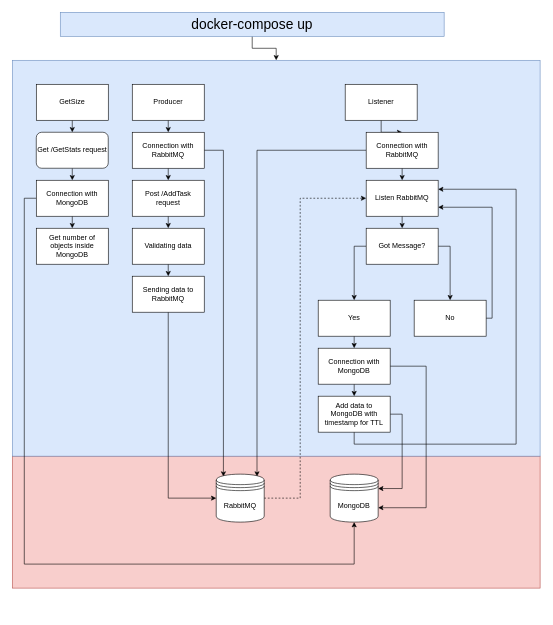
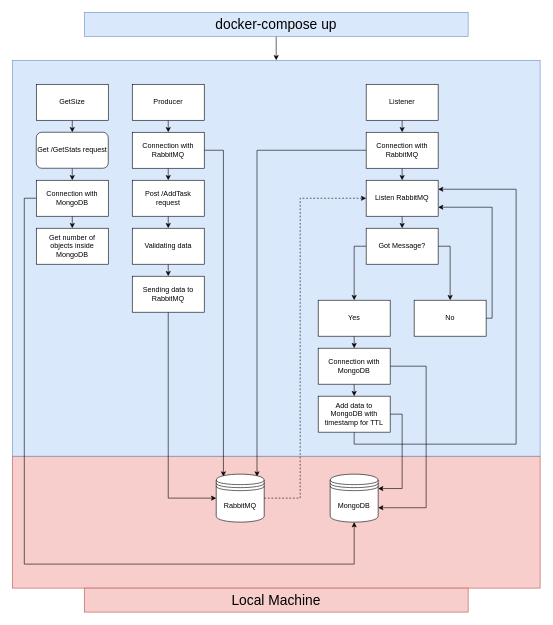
node "docker-compose up": moved (252, 24) -> (276, 24)
node "Listener": moved (381, 102) -> (402, 102)
node "Local Machine": added
